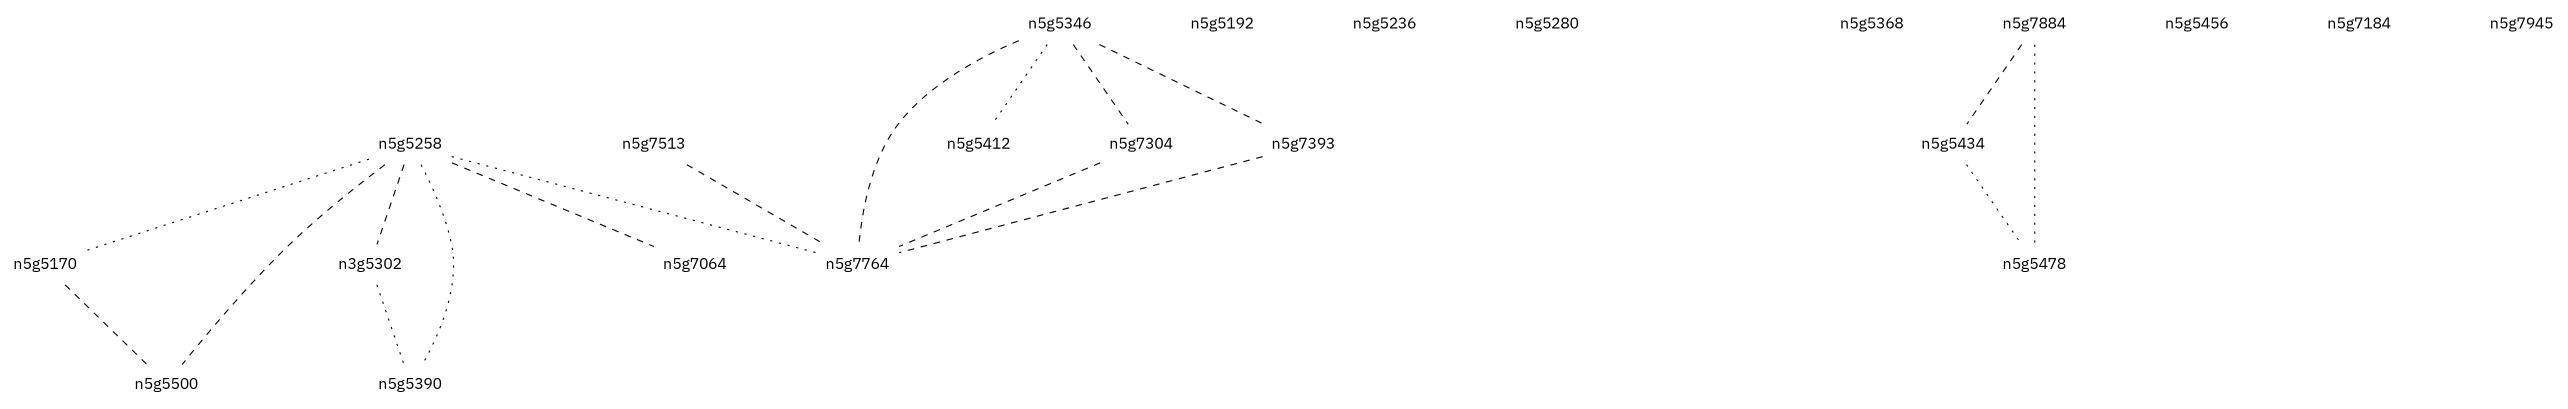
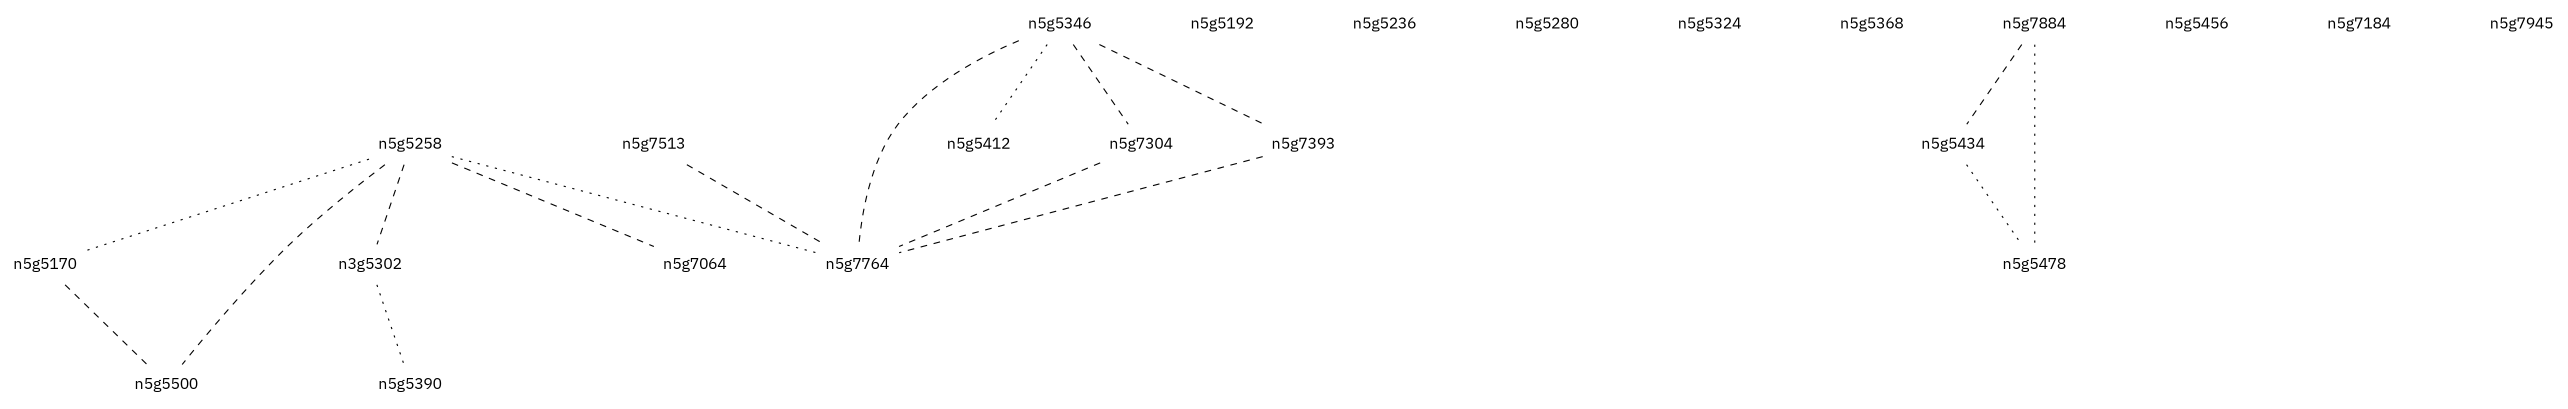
node "n5g5324": added
edge "n5g5258" -- "n5g5390": removed
